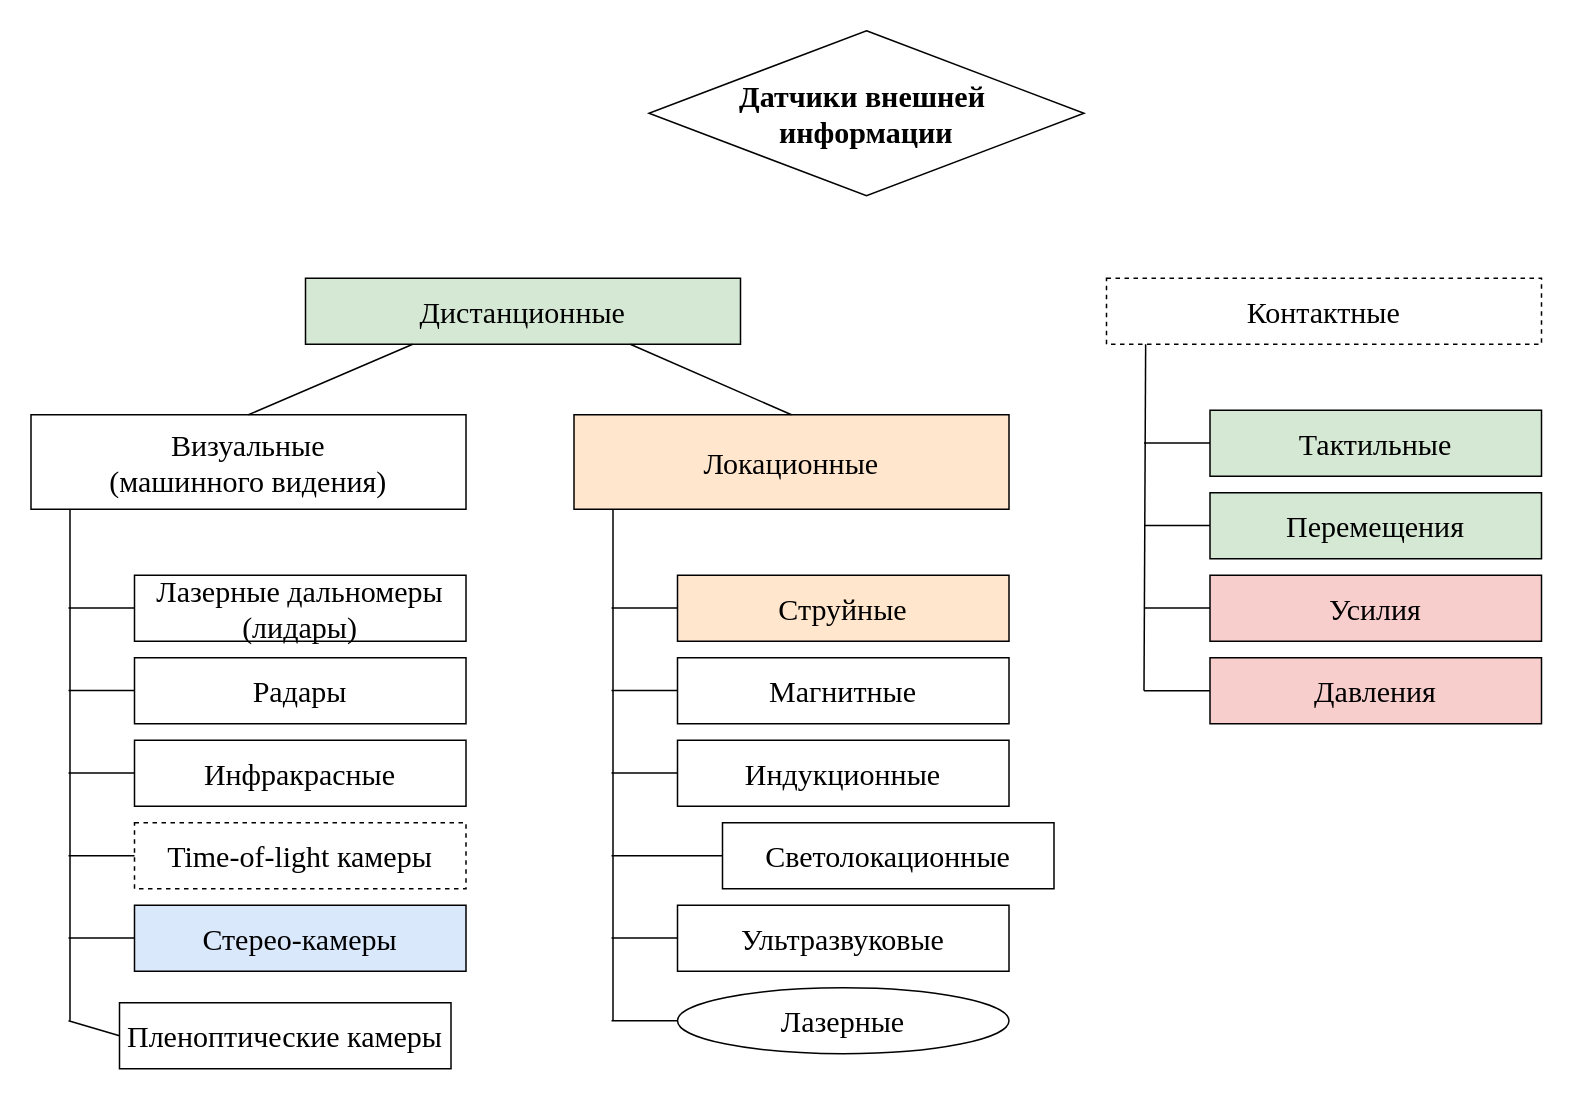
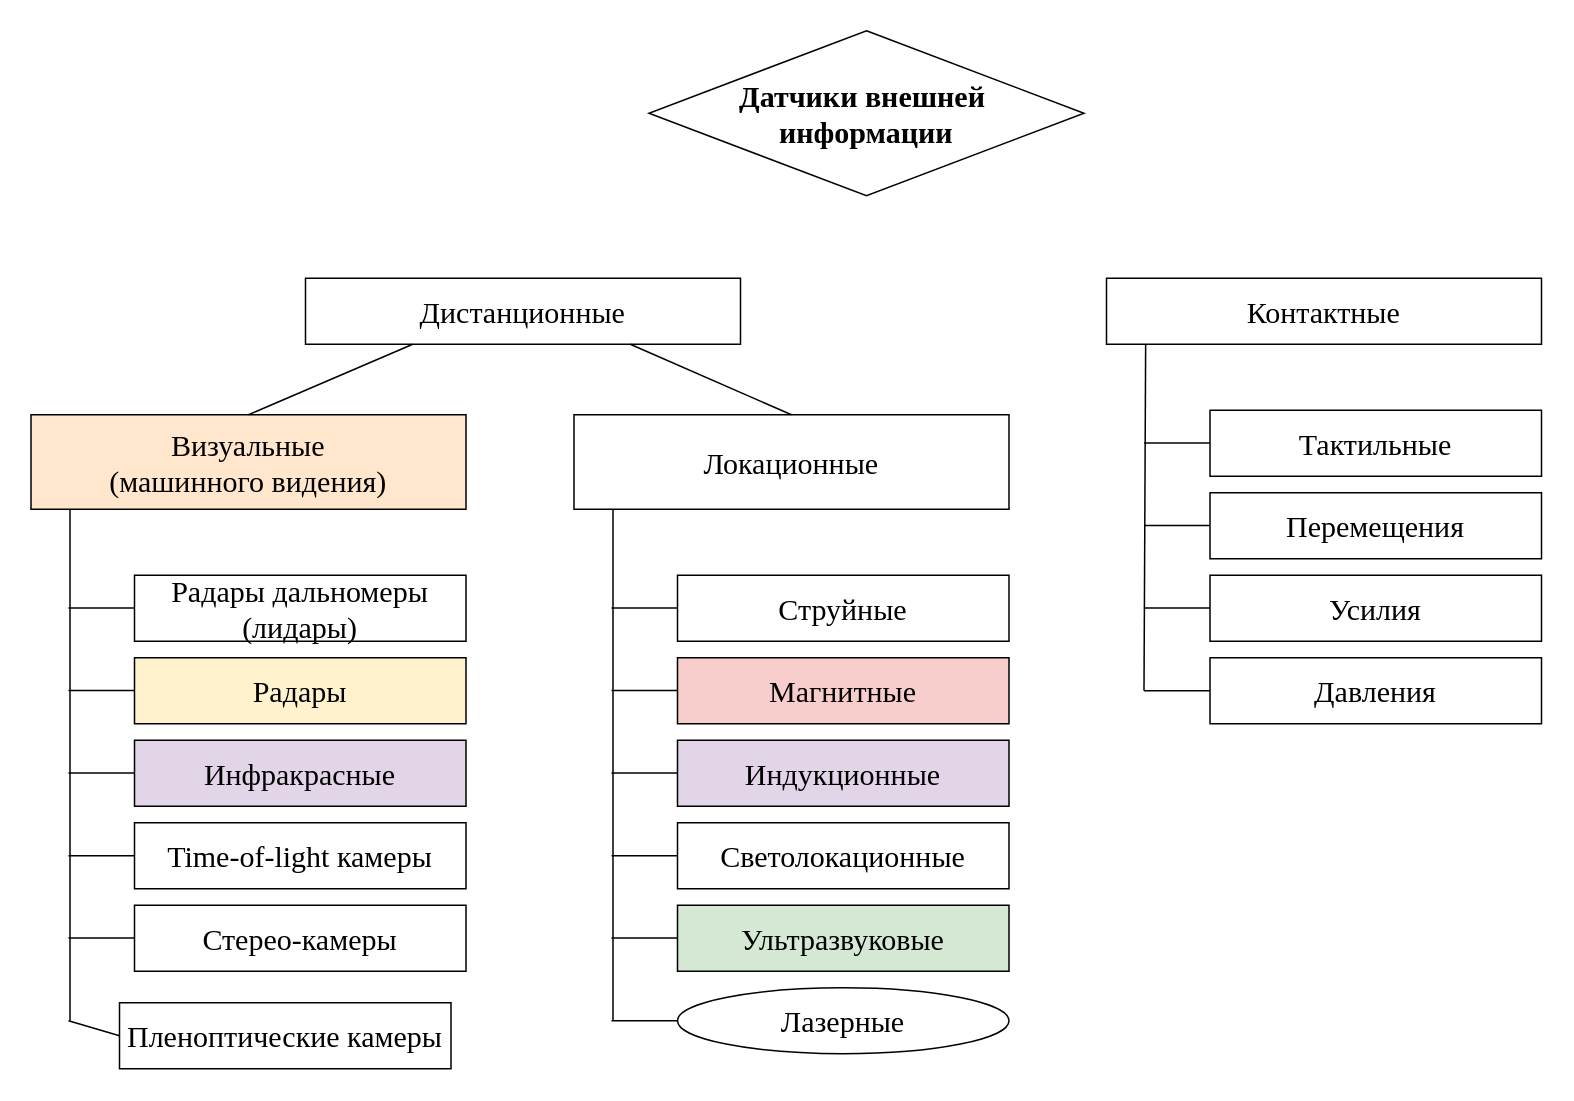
node "Дистанционные": fillcolor #d5e8d4 -> #ffffff
node "Контактные": style dashed -> solid
node "Тактильные": fillcolor #d5e8d4 -> #ffffff
node "Визуальные (машинного видения)": fillcolor #ffffff -> #ffe6cc
node "Локационные": fillcolor #ffe6cc -> #ffffff
node "Перемещения": fillcolor #d5e8d4 -> #ffffff
node "Лазерные дальномеры (лидары)": label "Лазерные дальномеры (лидары)" -> "Радары дальномеры (лидары)"
node "Струйные": fillcolor #ffe6cc -> #ffffff
node "Усилия": fillcolor #f8cecc -> #ffffff
node "Радары": fillcolor #ffffff -> #fff2cc
node "Магнитные": fillcolor #ffffff -> #f8cecc
node "Давления": fillcolor #f8cecc -> #ffffff
node "Инфракрасные": fillcolor #ffffff -> #e1d5e7
node "Индукционные": fillcolor #ffffff -> #e1d5e7
node "Time-of-light камеры": style dashed -> solid
node "Светолокационные": moved (888, 856) -> (843, 856)
node "Стерео-камеры": fillcolor #dae8fc -> #ffffff
node "Ультразвуковые": fillcolor #ffffff -> #d5e8d4
